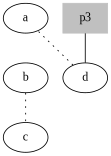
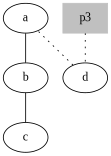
edge "a" -- "b": added
edge "p3" -- "d": style solid -> dotted
edge "b" -- "c": style dotted -> solid
